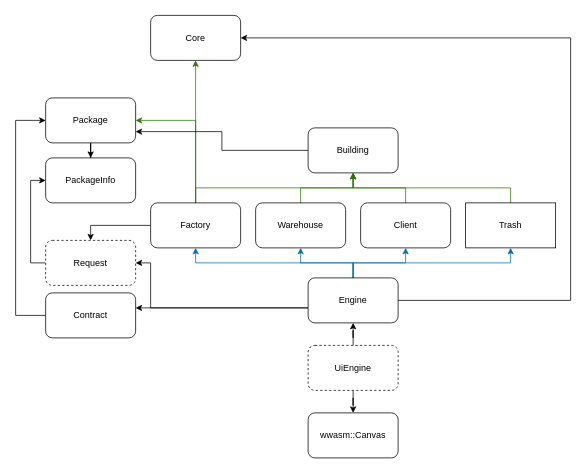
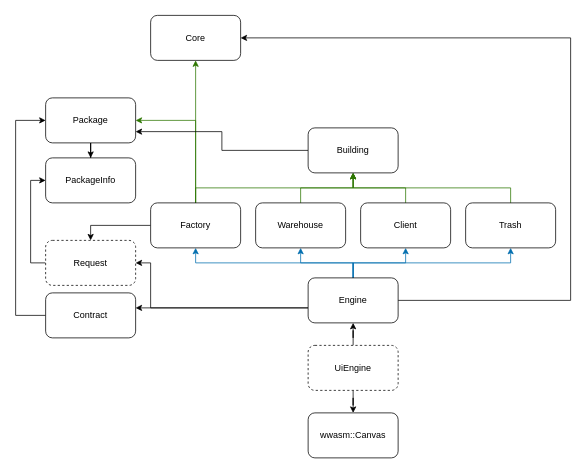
node "Trash": shape rectangle -> rounded rectangle
